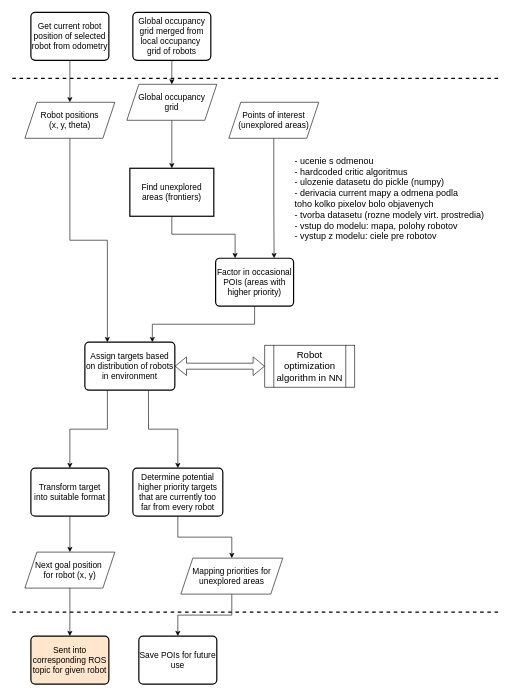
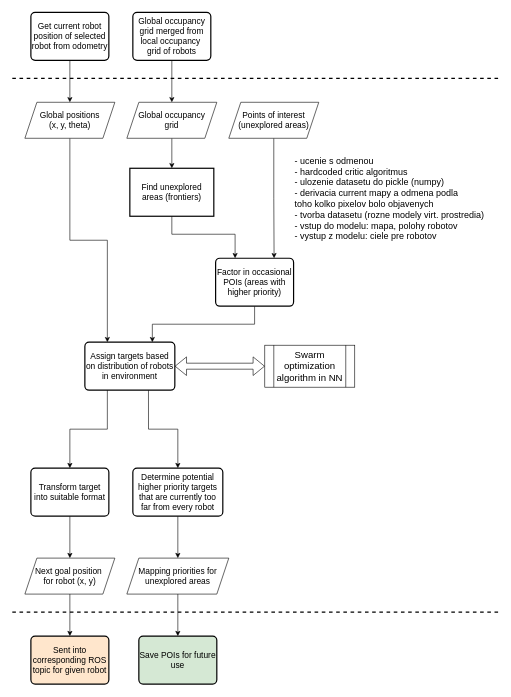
node "Global occupancy grid": moved (172, 102) -> (172, 120)
node "Robot positions (x, y, theta)": label "Robot positions (x, y, theta)" -> "Global positions (x, y, theta)"
node "Robot optimization algorithm in NN": label "Robot optimization algorithm in NN" -> "Swarm optimization algorithm in NN"
node "Next goal position for robot (x, y)": moved (70, 570) -> (70, 576)
node "Mapping priorities for unexplored areas": moved (232, 576) -> (178, 576)
node "Save POIs for future use": fillcolor #ffffff -> #d5e8d4
